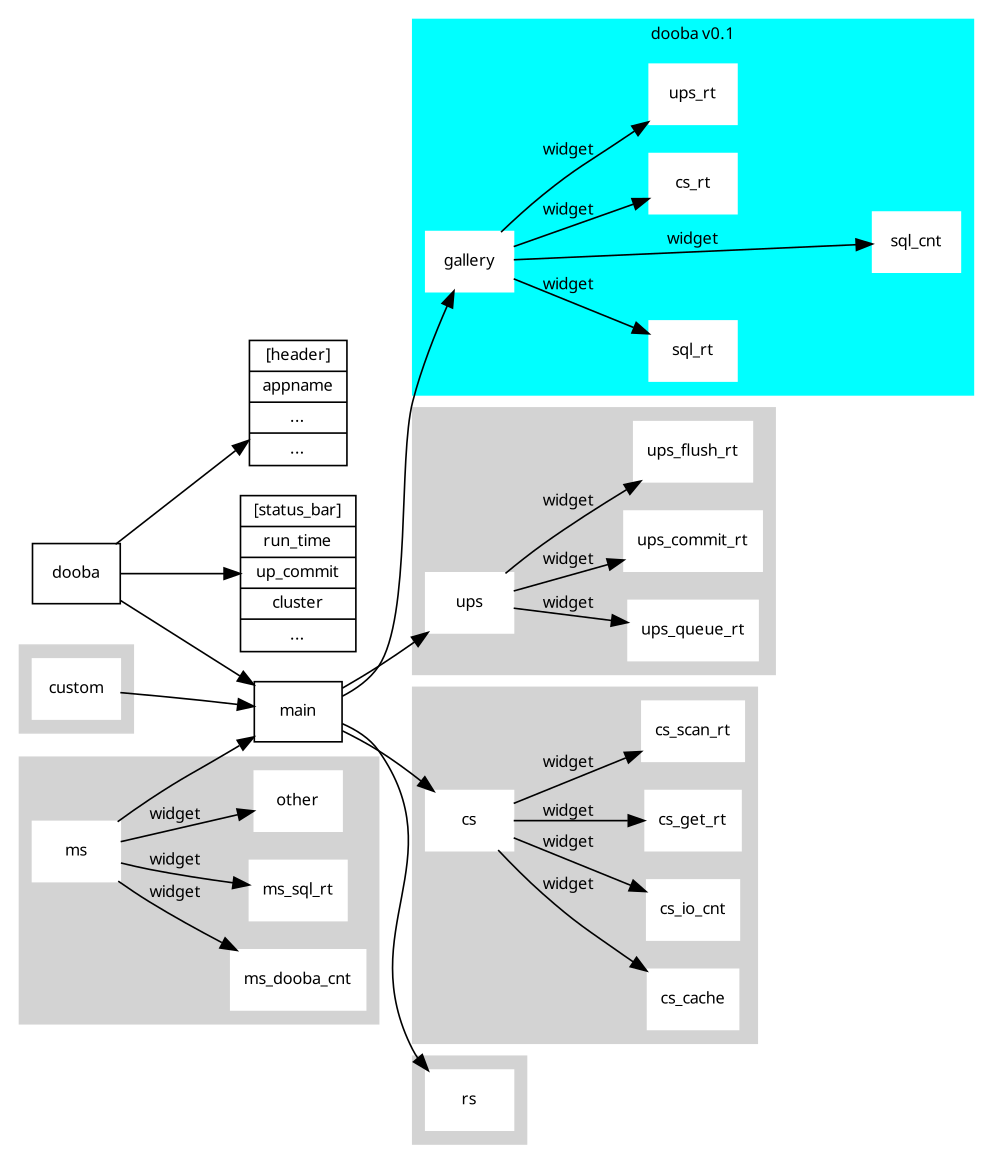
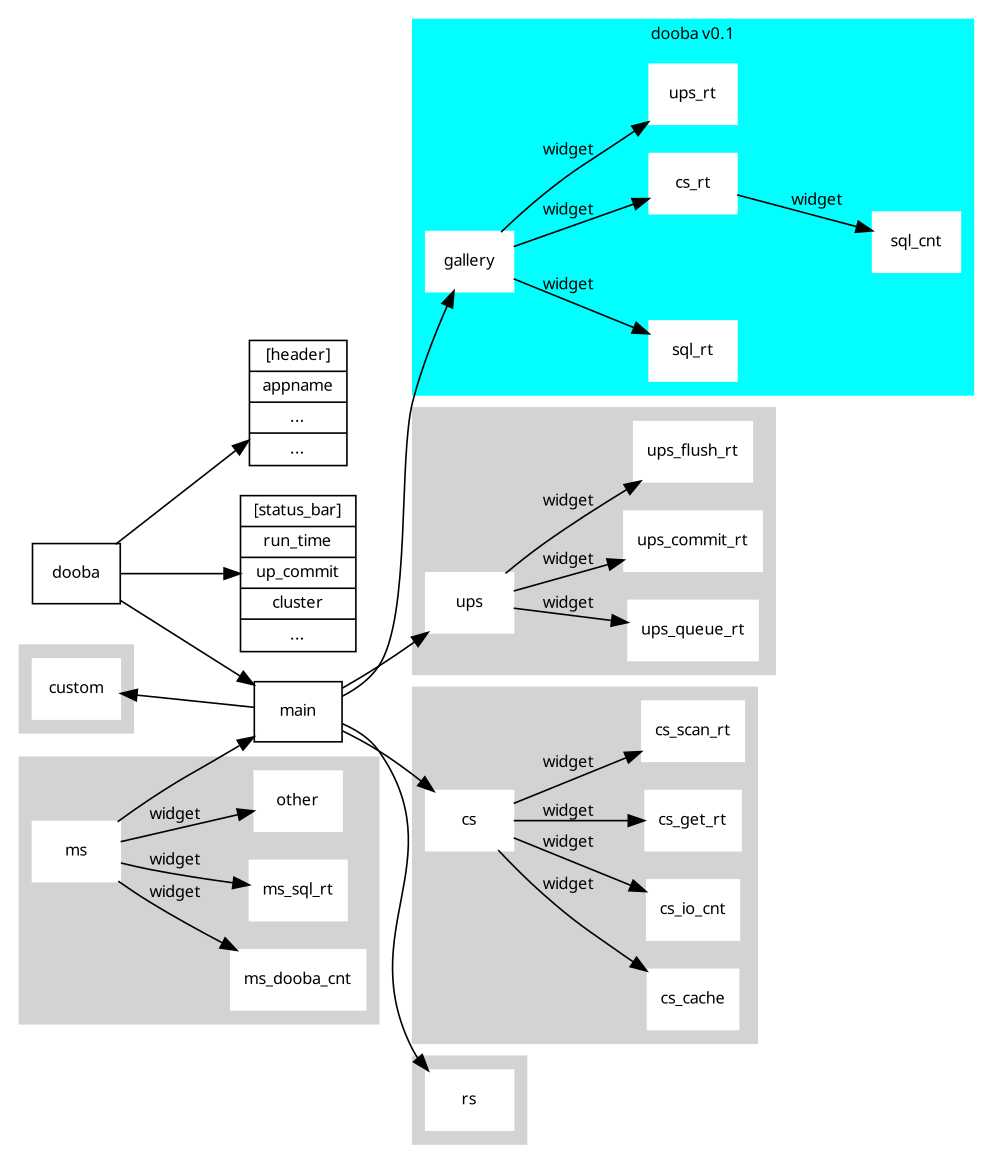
edge "gallery" -> "sql_cnt": now "cs_rt" -> "sql_cnt"
edge "custom" -> "main": reversed
